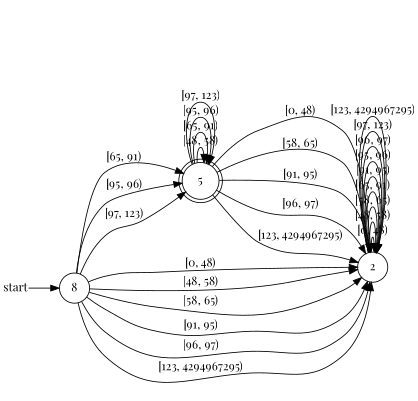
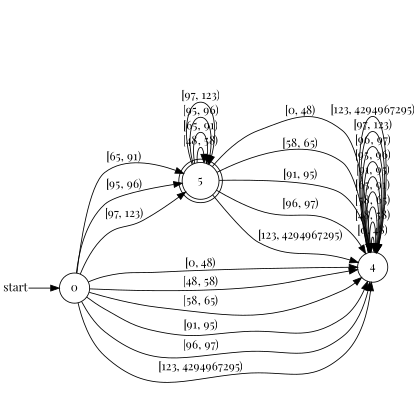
node "2": label "2" -> "4"
node "8": label "8" -> "0"
